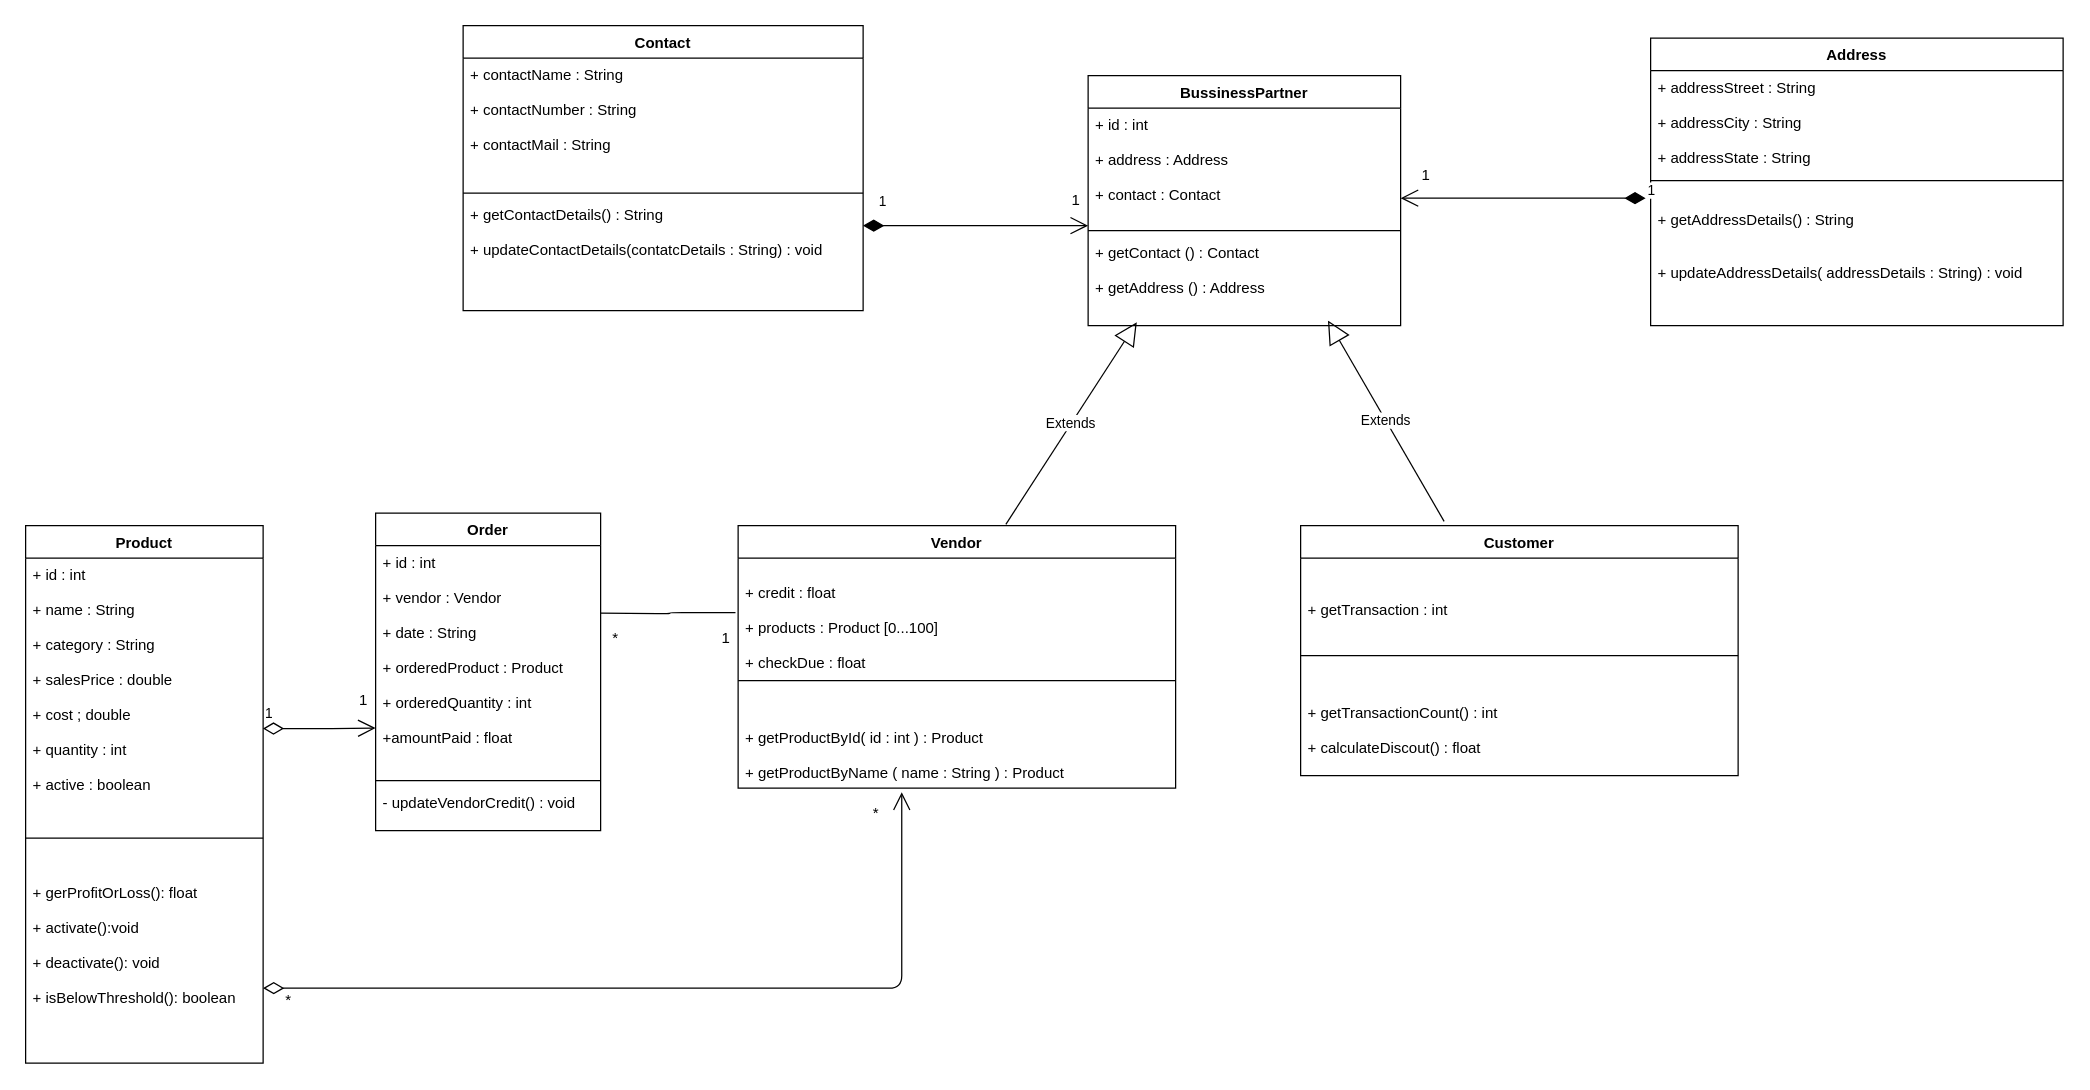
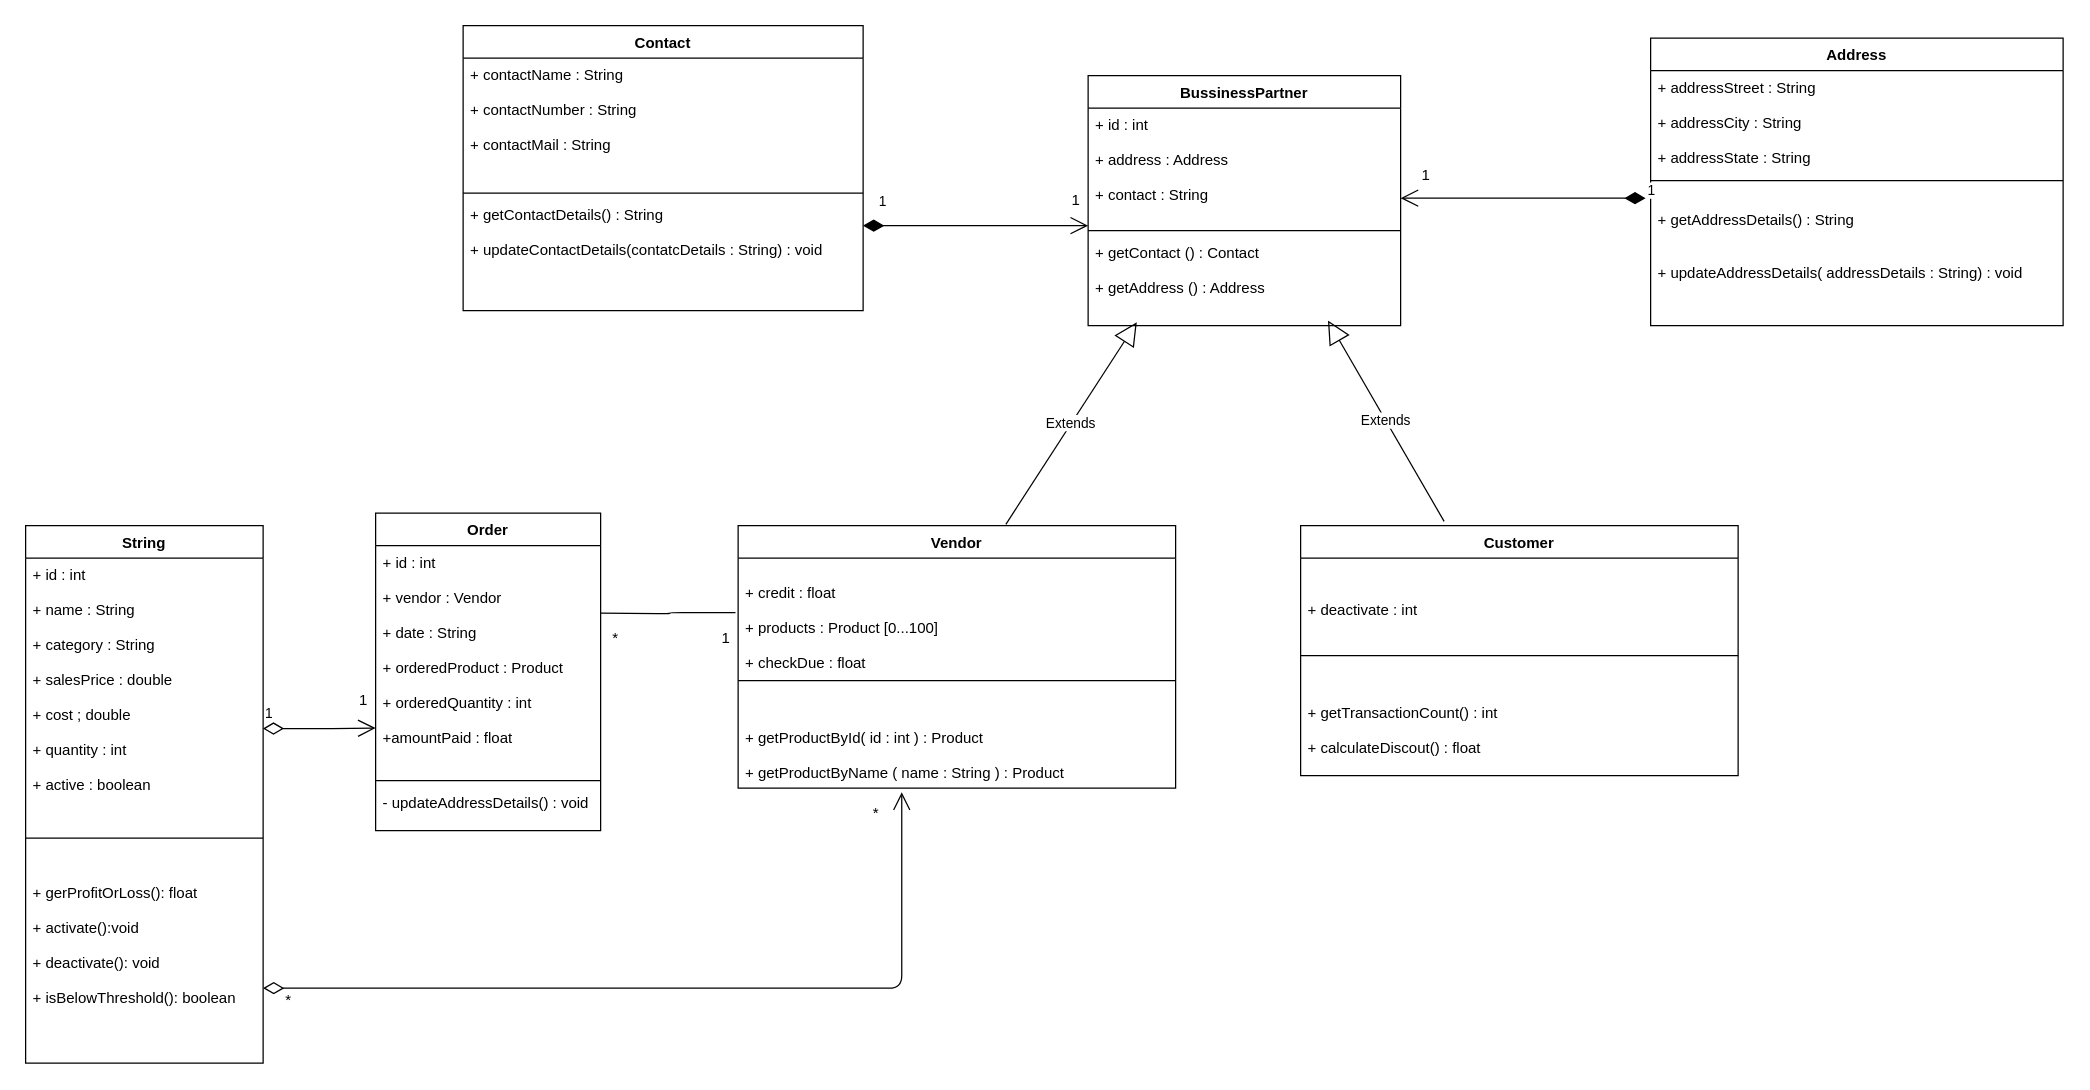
node "+ id : int + address : Address + contact : Contact": label "+ id : int + address : Address + contact : Contact" -> "+ id : int + address : Address + contact : String"
node "Product": label "Product" -> "String"
node "+ getTransaction : int": label "+ getTransaction : int" -> "+ deactivate : int"
node "- updateVendorCredit() : void": label "- updateVendorCredit() : void" -> "- updateAddressDetails() : void"
